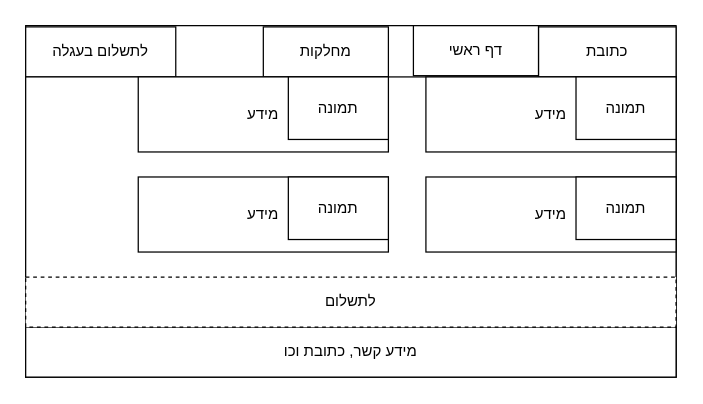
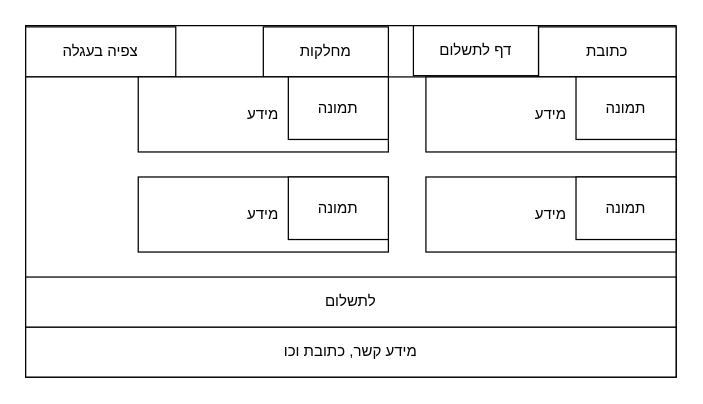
node "דף ראשי": label "דף ראשי" -> "דף לתשלום"
node "לתשלום בעגלה": label "לתשלום בעגלה" -> "צפיה בעגלה"
node "לתשלום": style dashed -> solid
